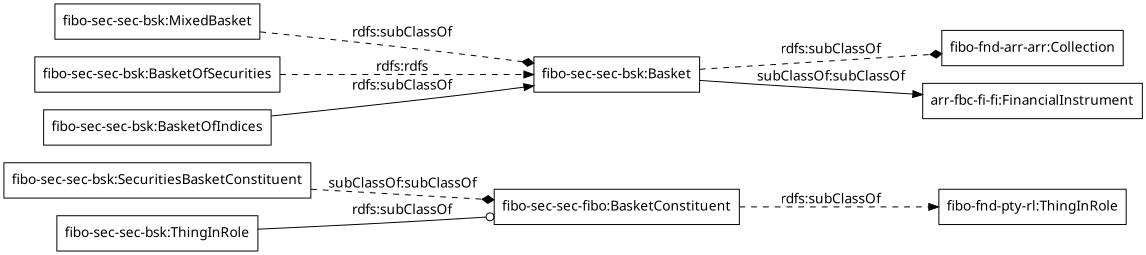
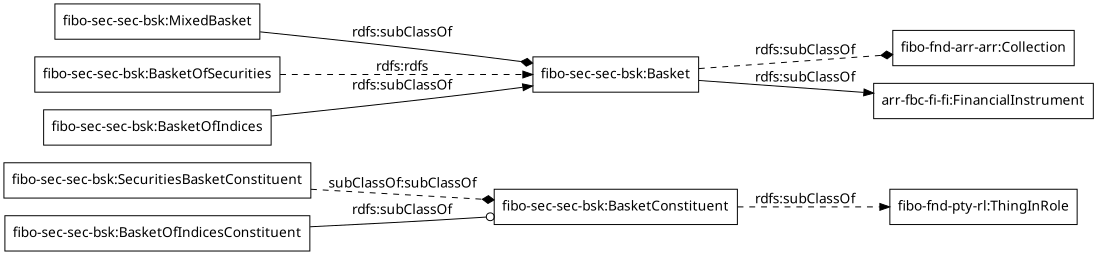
edge "fibo-sec-sec-bsk:MixedBasket" -> "fibo-sec-sec-bsk:Basket": style dashed -> solid
edge "fibo-sec-sec-bsk:Basket" -> "arr-fbc-fi-fi:FinancialInstrument": label "subClassOf:subClassOf" -> "rdfs:subClassOf"
node "fibo-sec-sec-fibo:BasketConstituent": label "fibo-sec-sec-fibo:BasketConstituent" -> "fibo-sec-sec-bsk:BasketConstituent"
node "fibo-sec-sec-bsk:ThingInRole": label "fibo-sec-sec-bsk:ThingInRole" -> "fibo-sec-sec-bsk:BasketOfIndicesConstituent"
